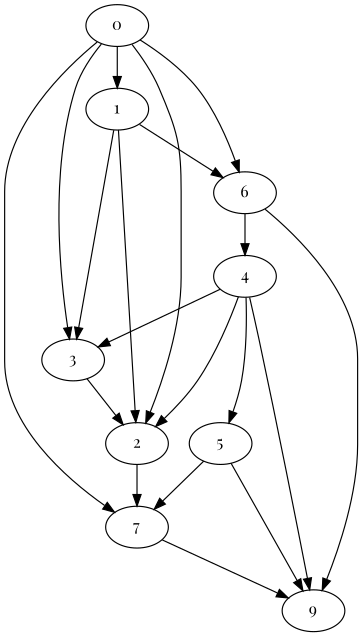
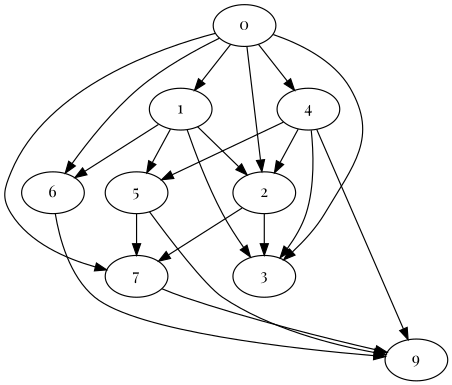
edge "1" -> "5": added
edge "6" -> "4": now "0" -> "4"
edge "3" -> "2": reversed
